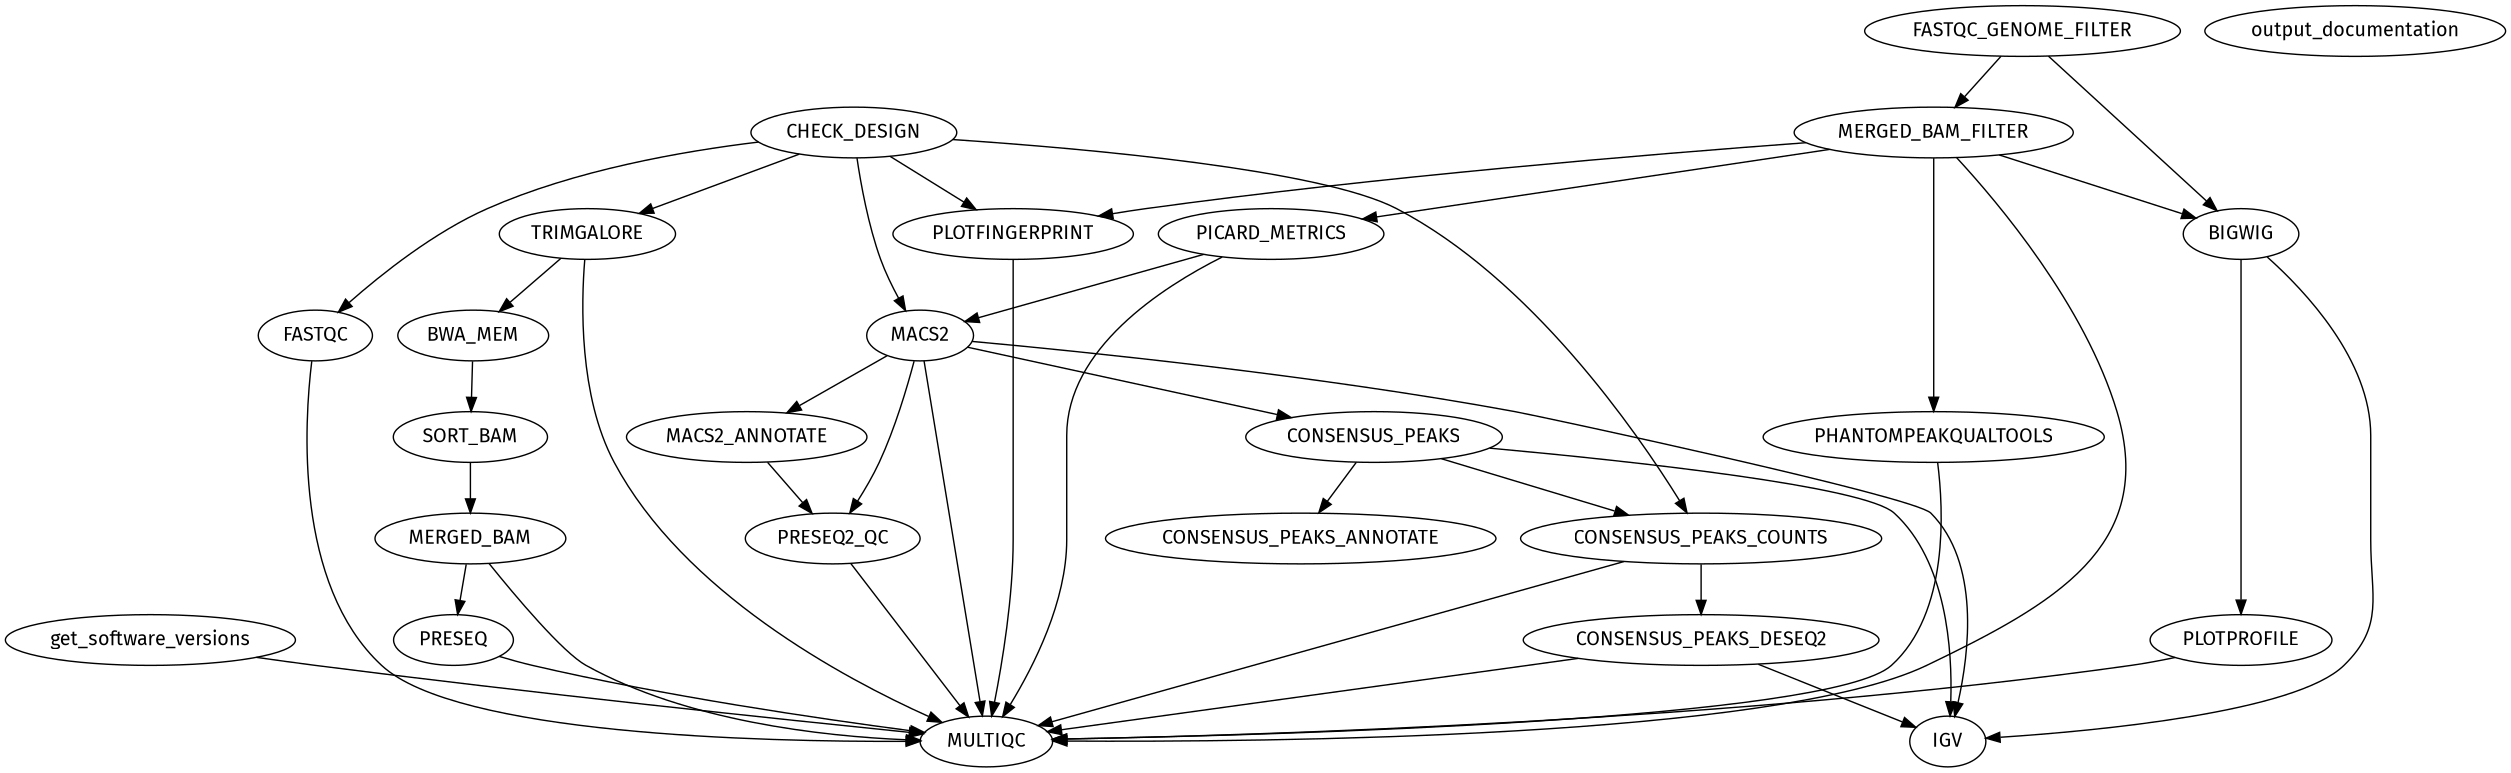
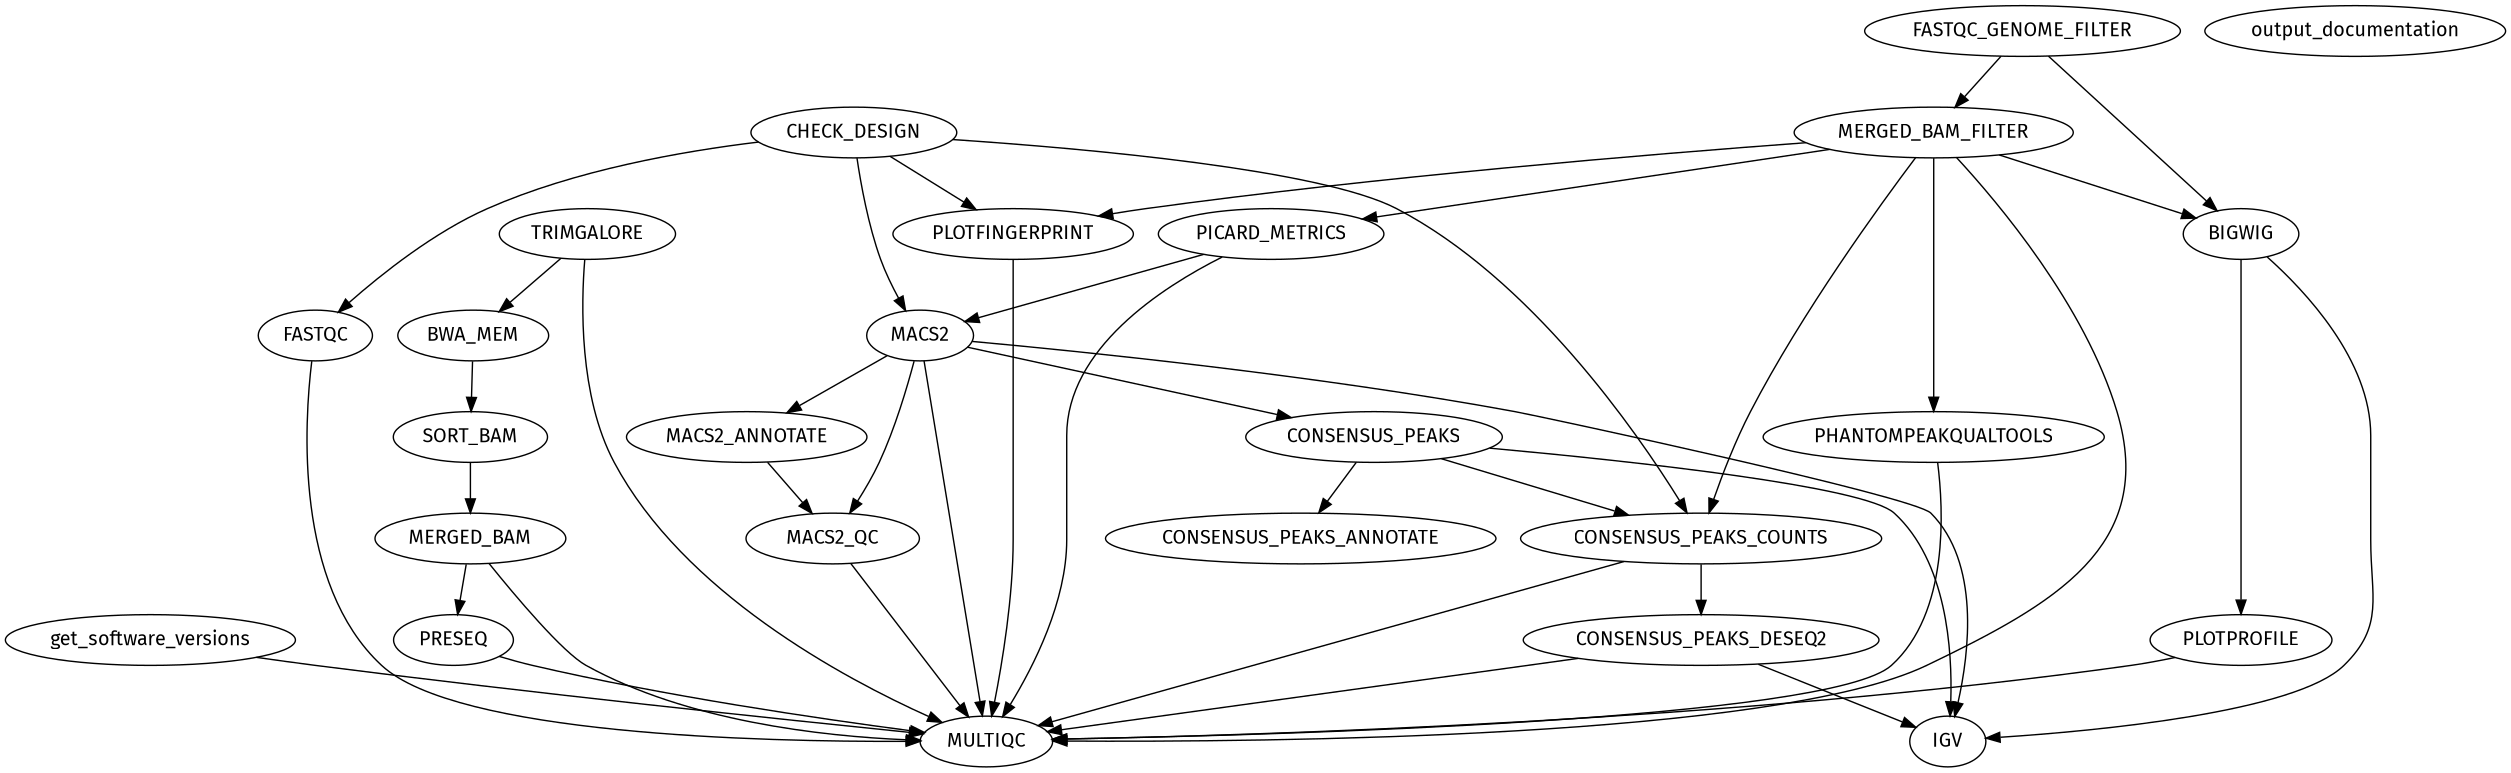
edge "CHECK_DESIGN" -> "TRIMGALORE": removed
edge "MERGED_BAM_FILTER" -> "CONSENSUS_PEAKS_COUNTS": added
node "PRESEQ2_QC": label "PRESEQ2_QC" -> "MACS2_QC"
